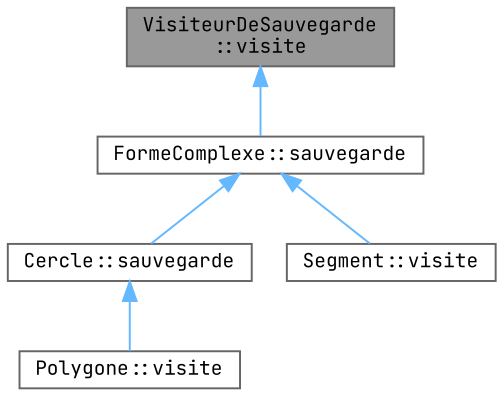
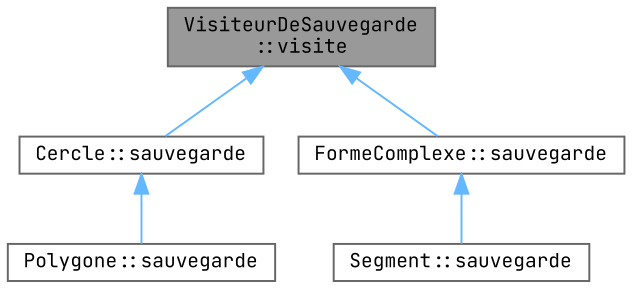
edge "Cercle::sauvegarde" -> "FormeComplexe::sauvegarde": now "Cercle::sauvegarde" -> "VisiteurDeSauvegarde ::visite"
node "Segment::visite": label "Segment::visite" -> "Segment::sauvegarde"
node "Polygone::visite": label "Polygone::visite" -> "Polygone::sauvegarde"
